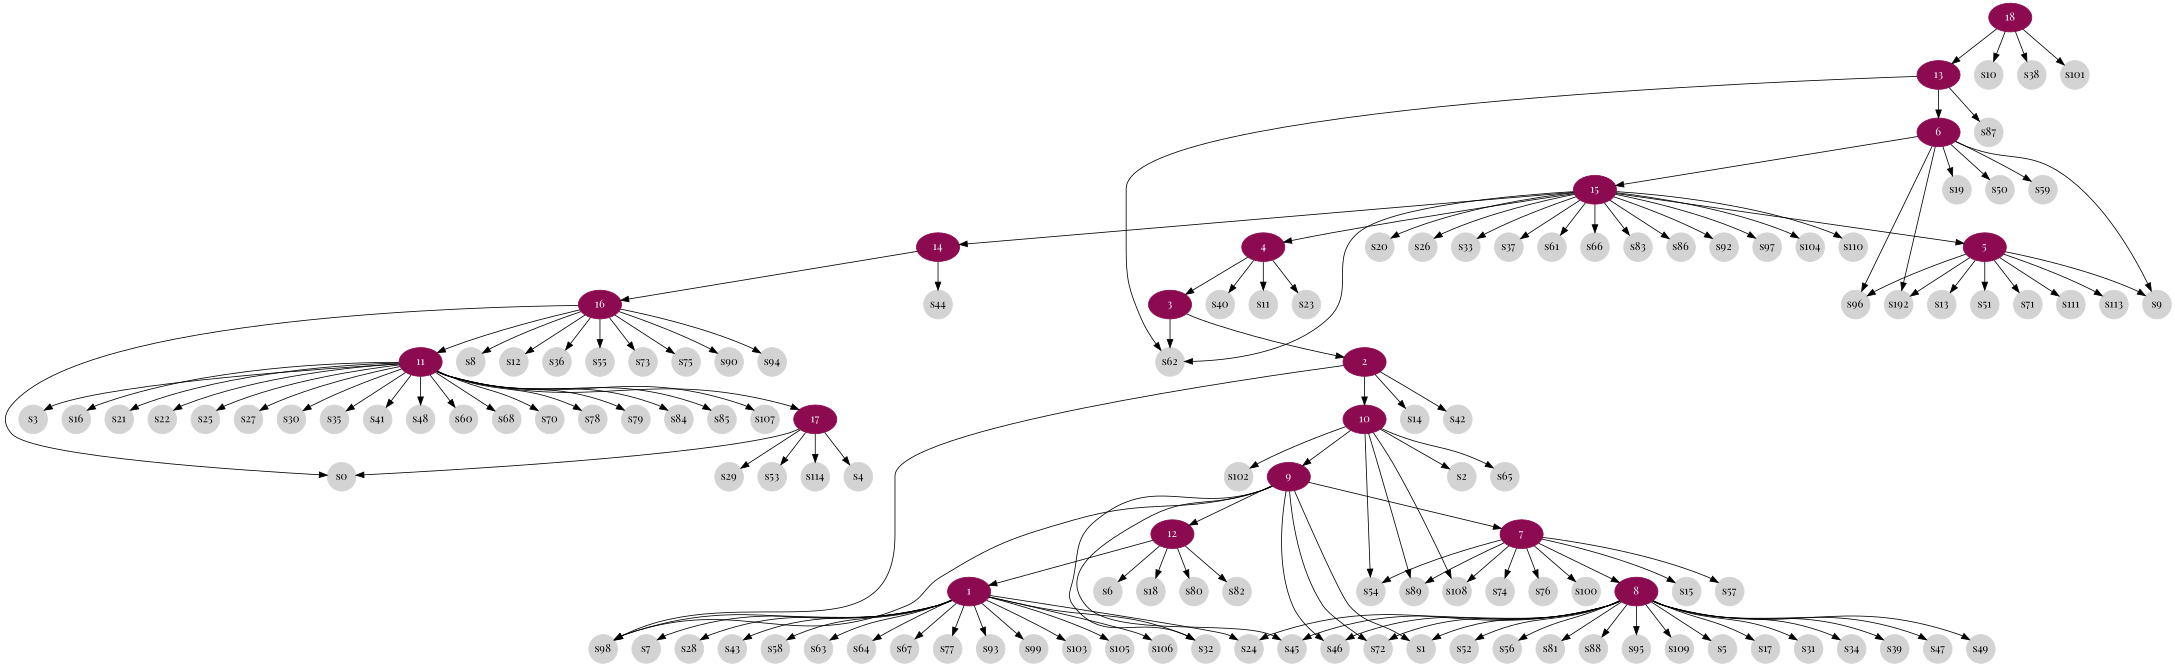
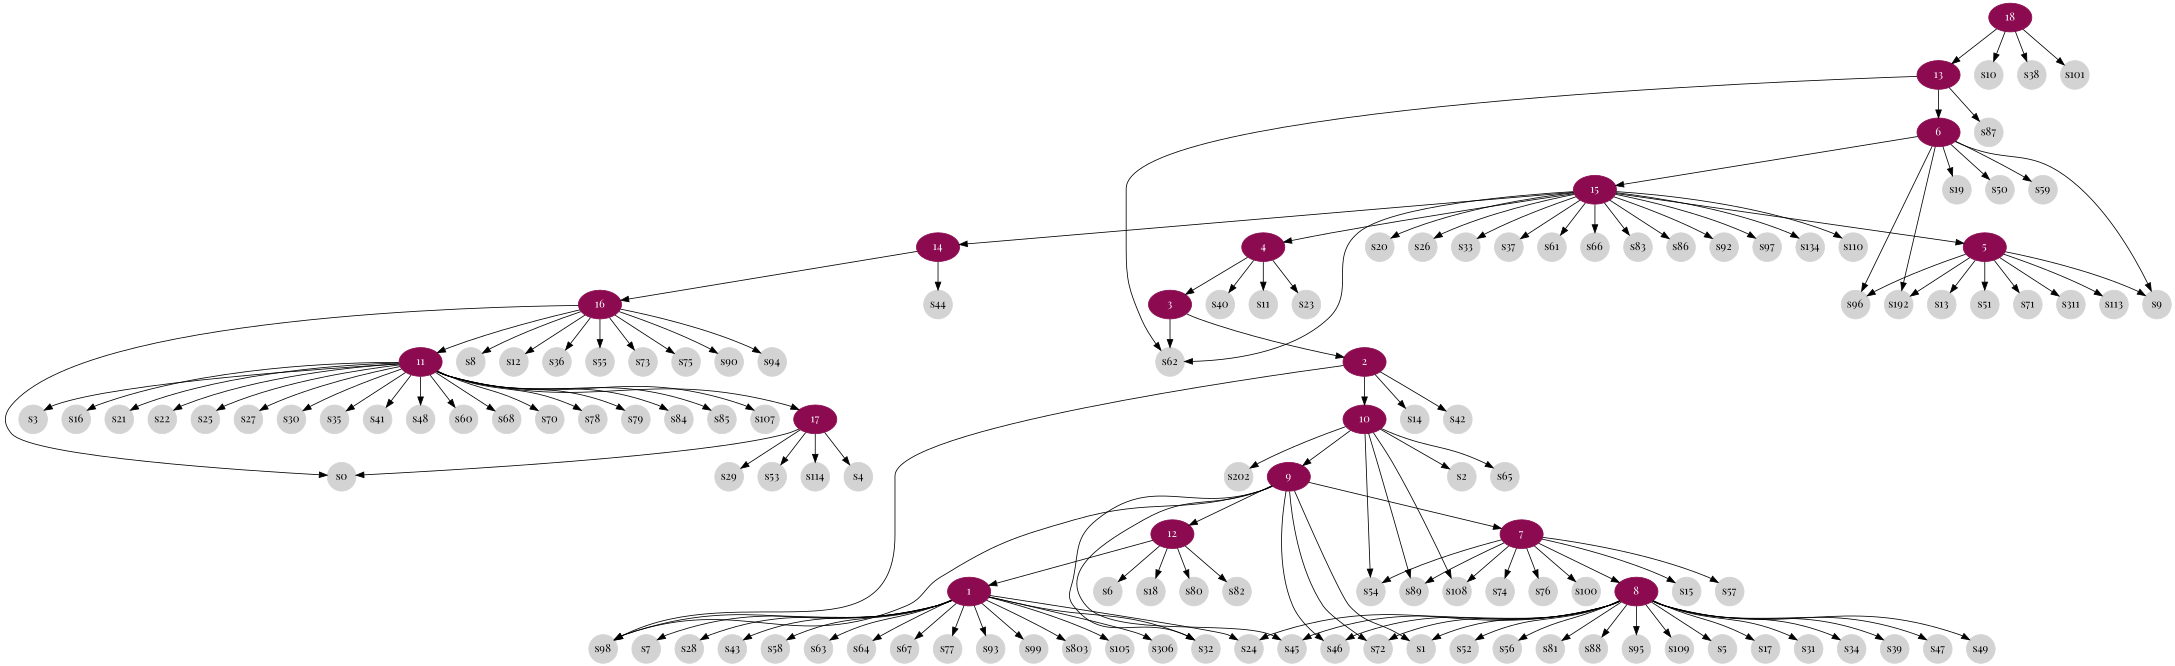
node "s104": label "s104" -> "s134"
node "s111": label "s111" -> "s311"
node "s102": label "s102" -> "s202"
node "s103": label "s103" -> "s803"
node "s106": label "s106" -> "s306"
